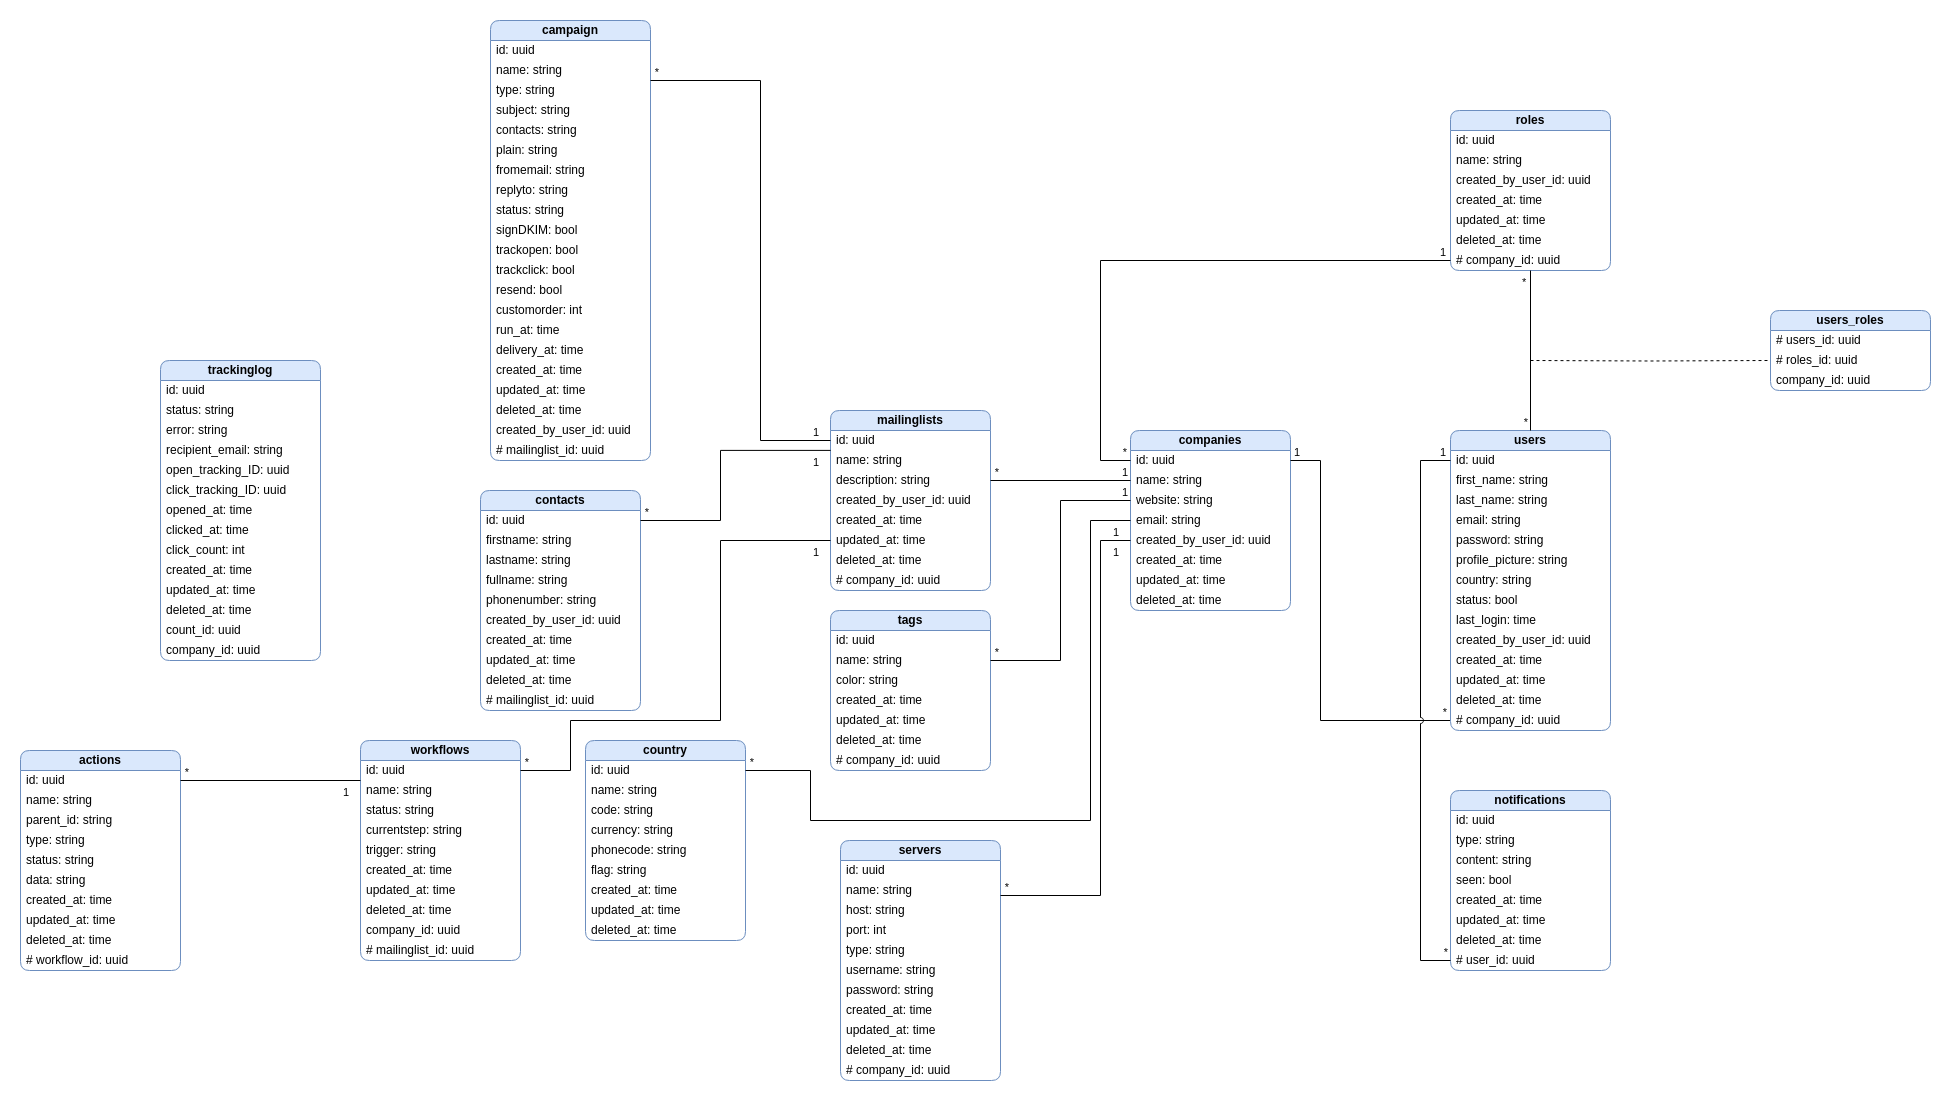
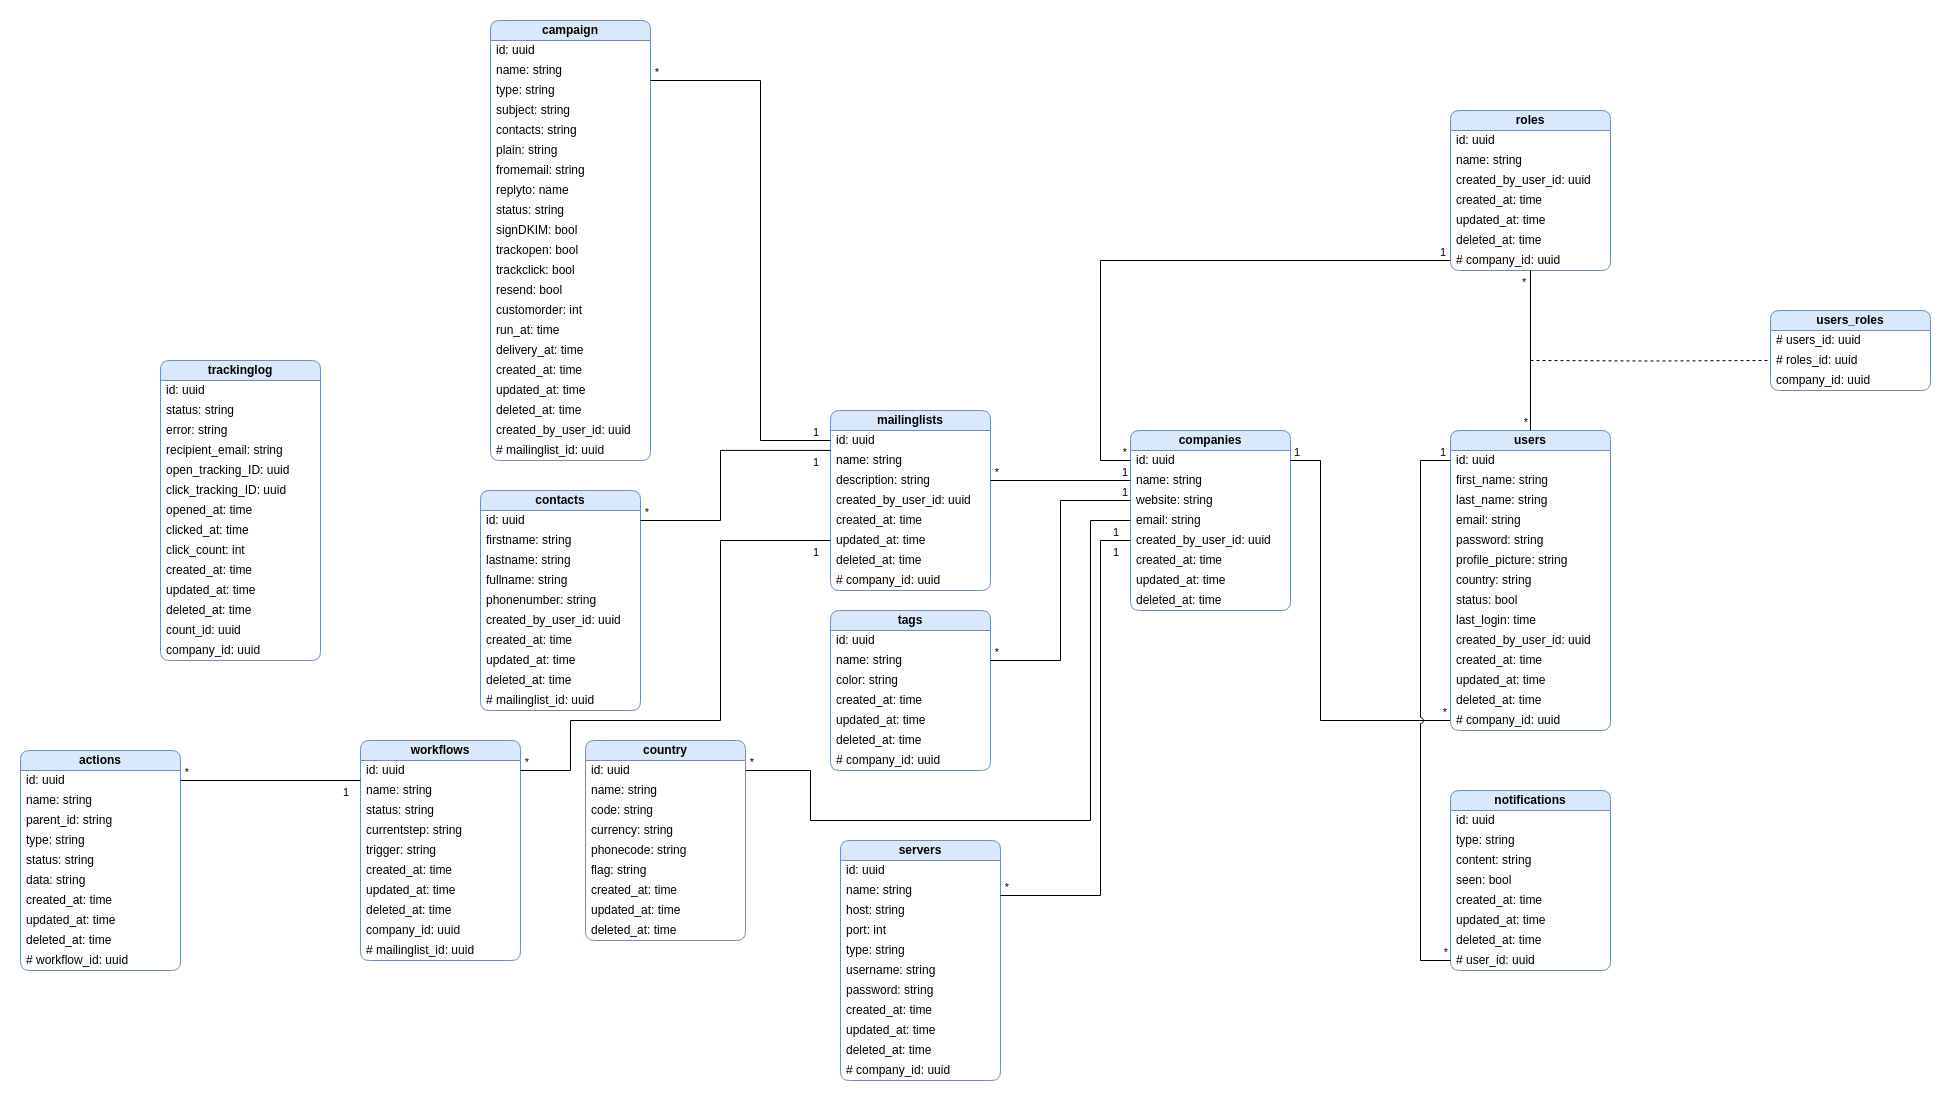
node "replyto: string": label "replyto: string" -> "replyto: name"
